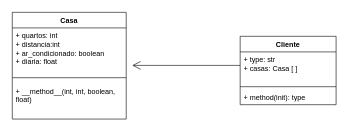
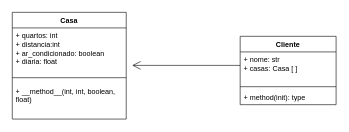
node "+ type: str + casas: Casa [ ]": label "+ type: str + casas: Casa [ ]" -> "+ nome: str + casas: Casa [ ]"
